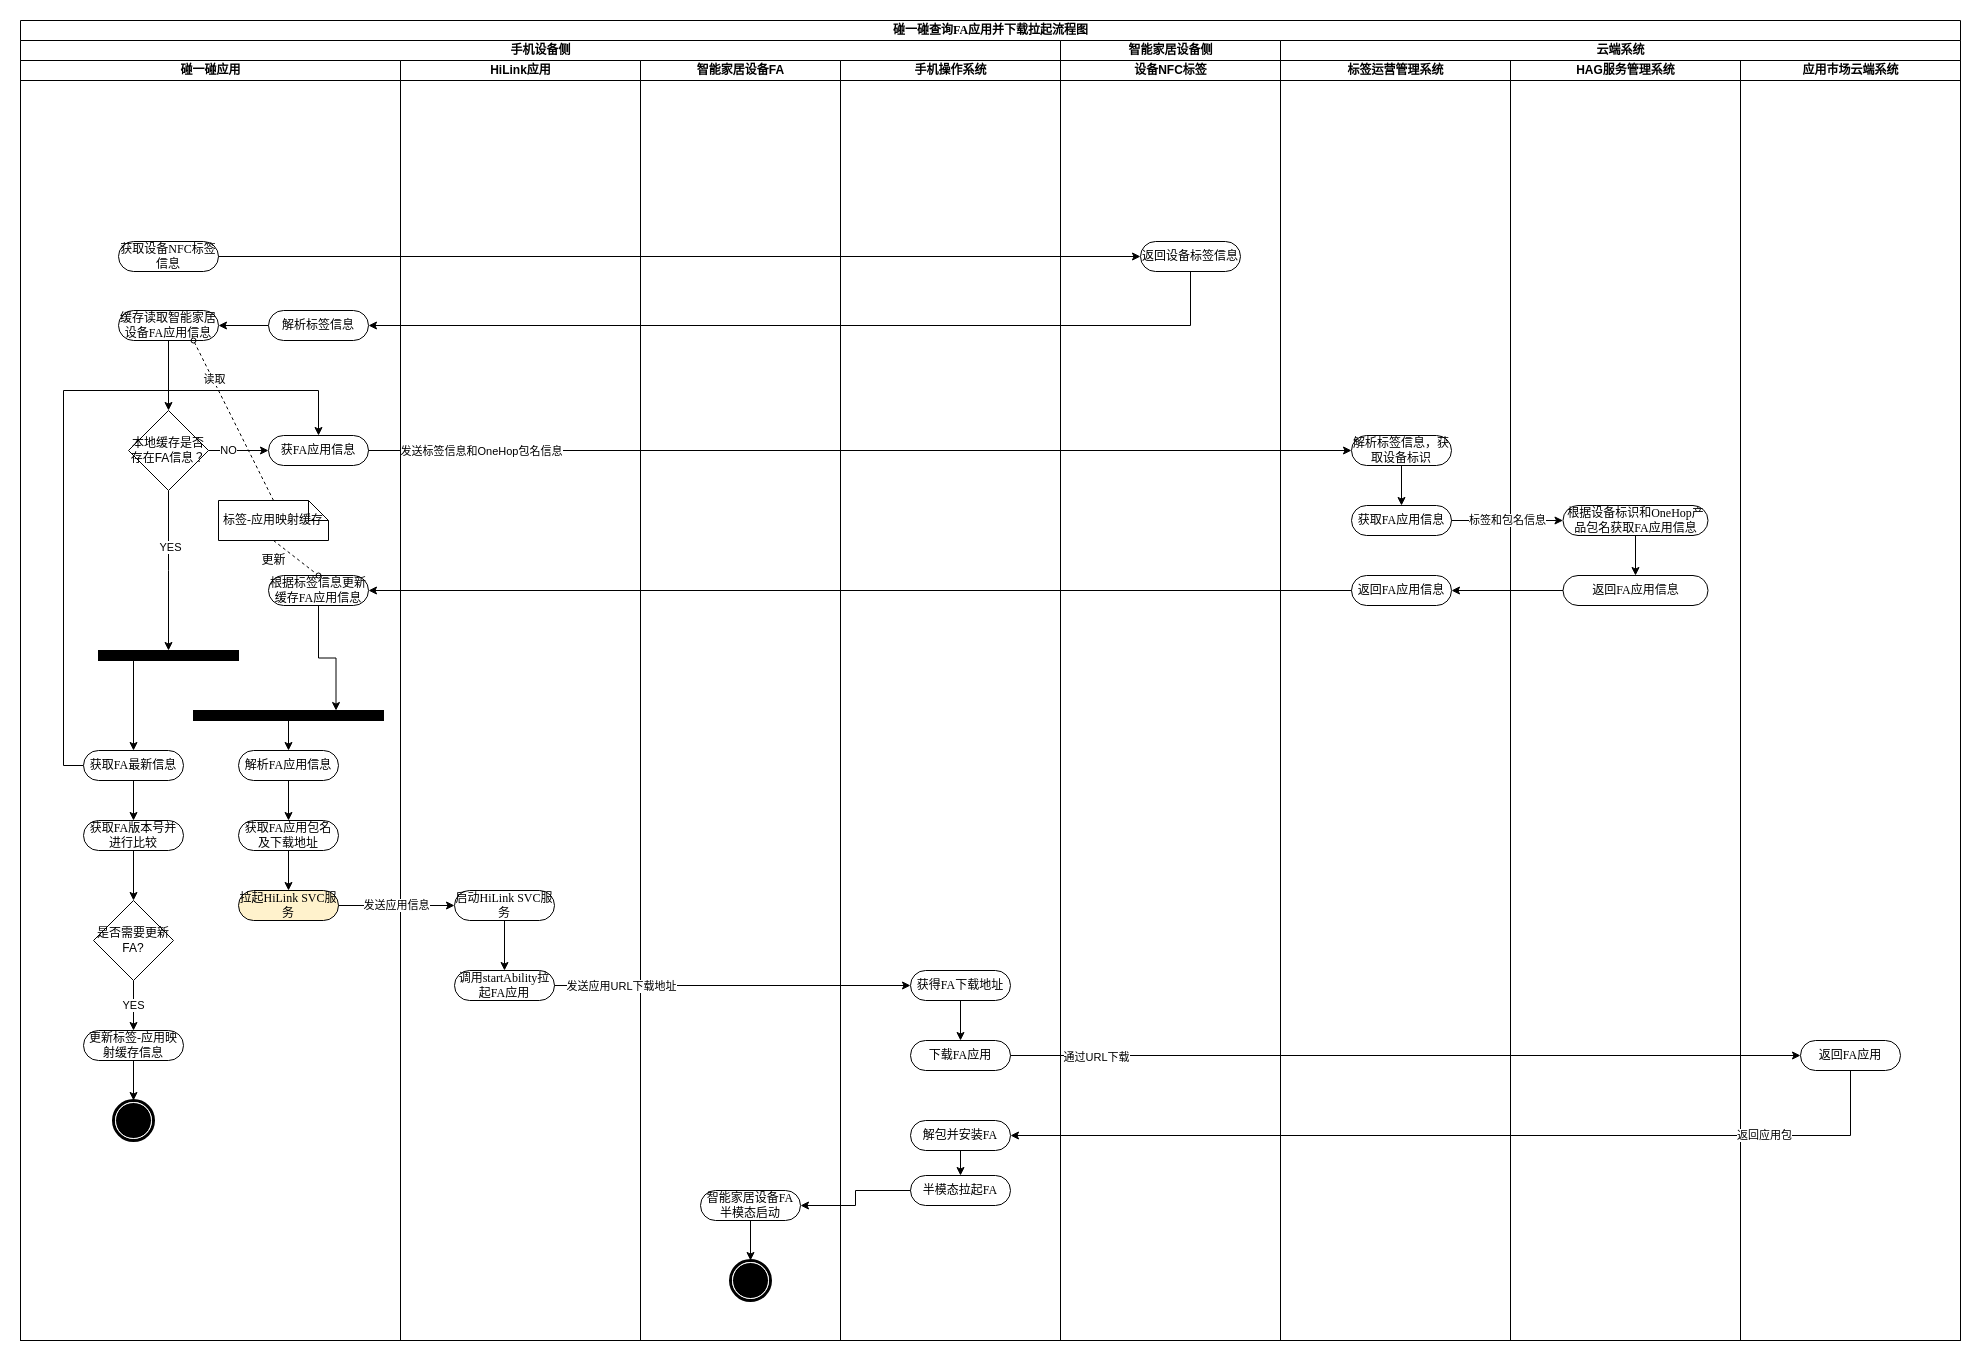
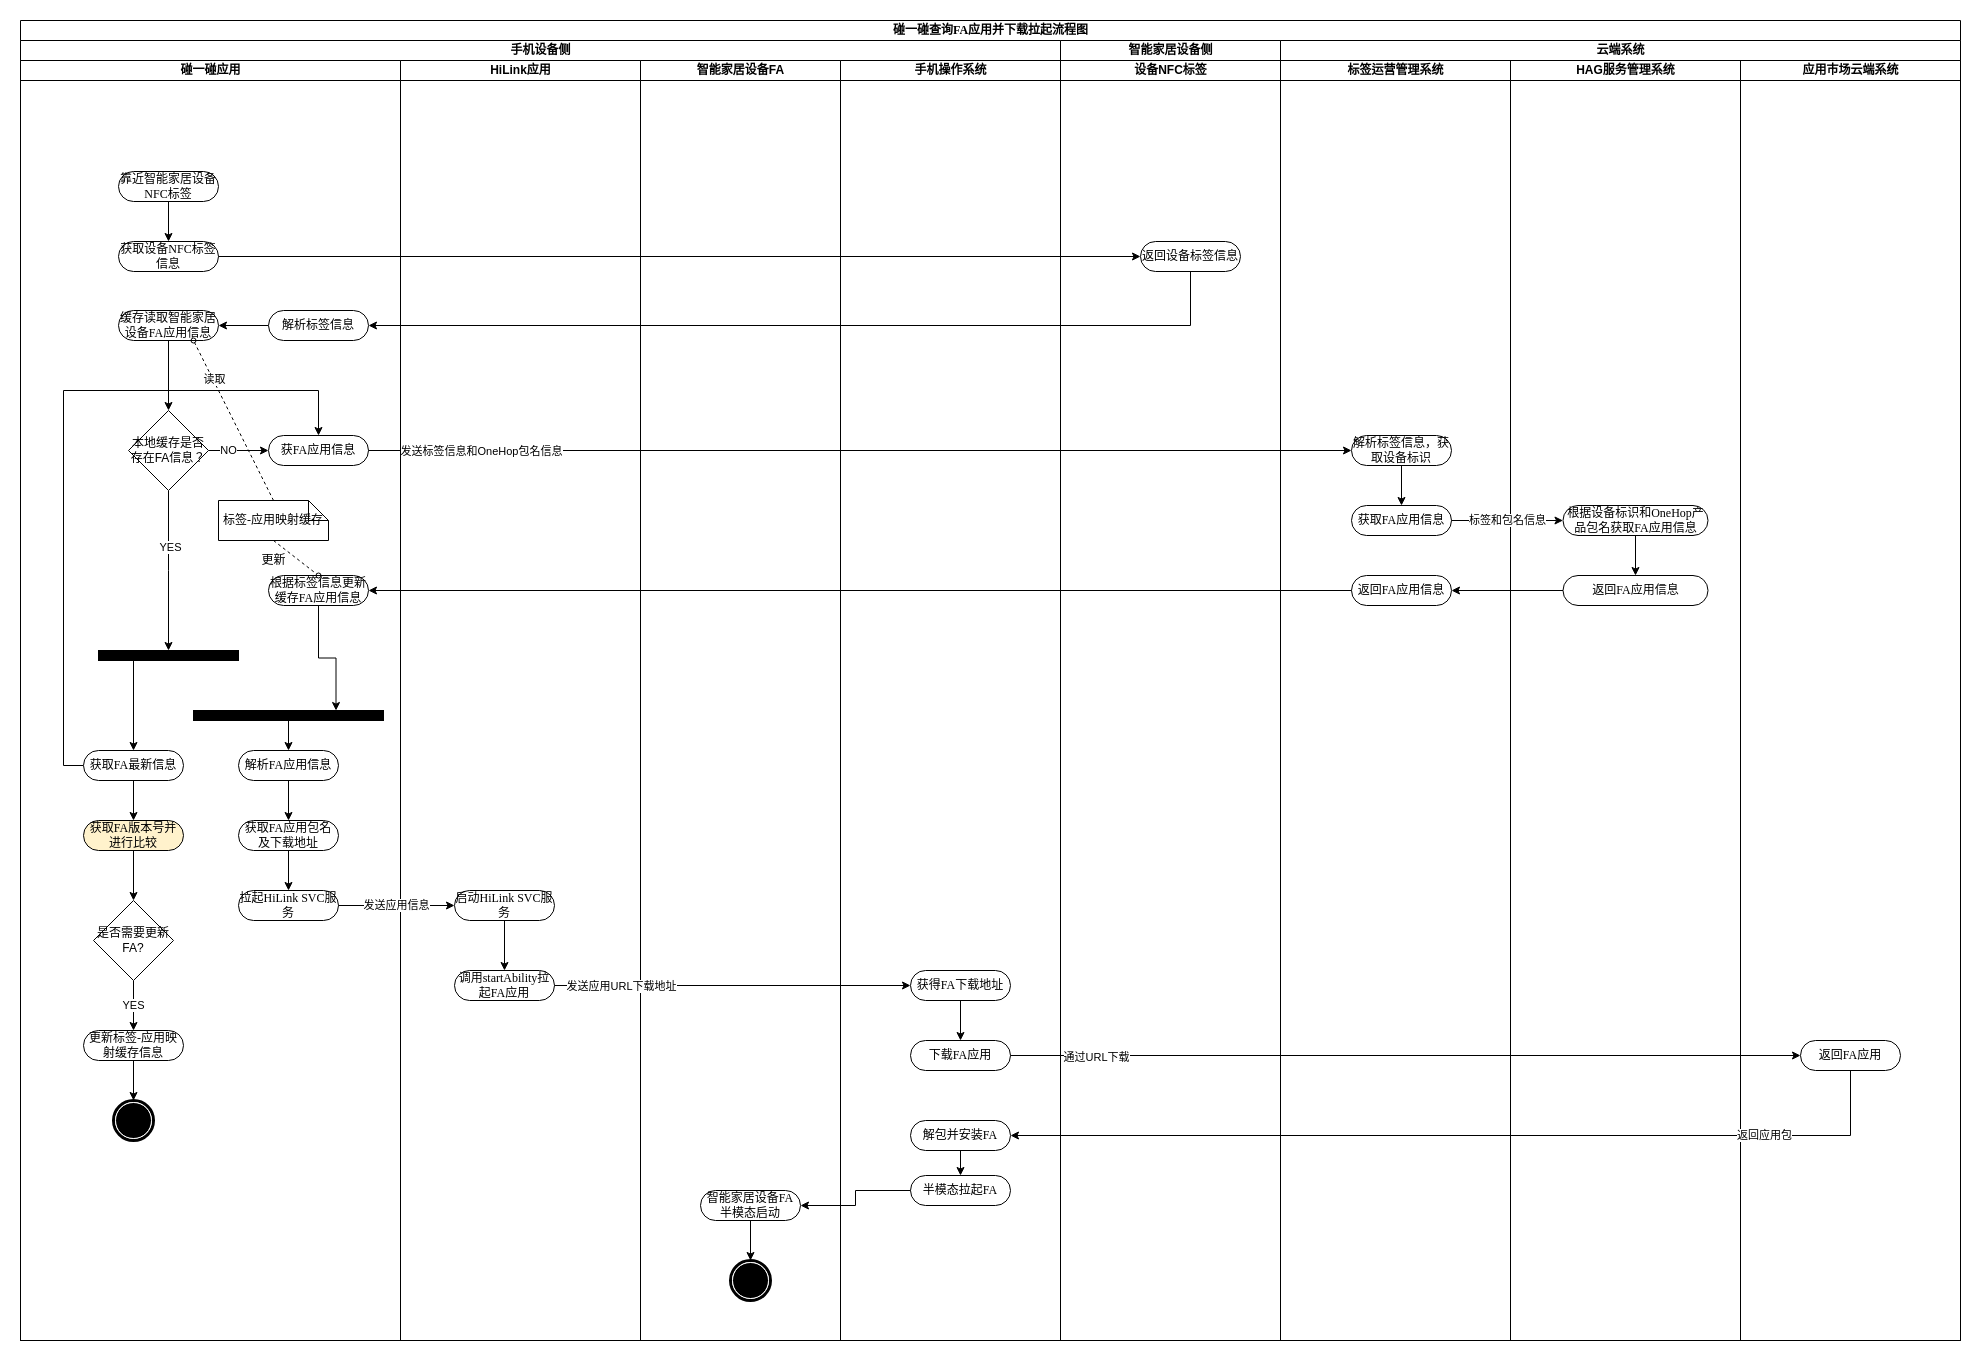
node "靠近智能家居设备NFC标签": added
edge "靠近智能家居设备NFC标签" -> "获取设备NFC标签信息": added
node "获取FA版本号并进行比较": fillcolor #ffffff -> #fff2cc
node "拉起HiLink SVC服务": fillcolor #fff2cc -> #ffffff
